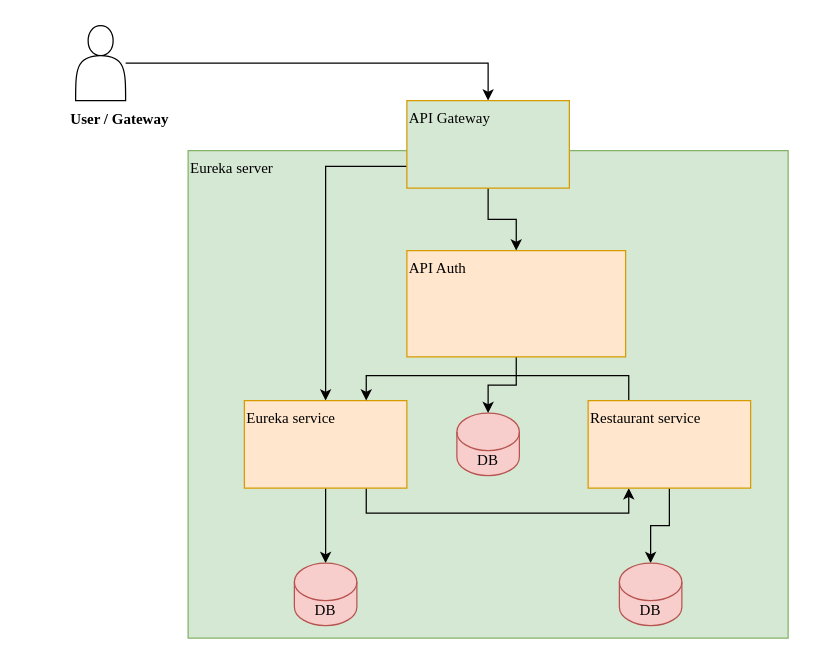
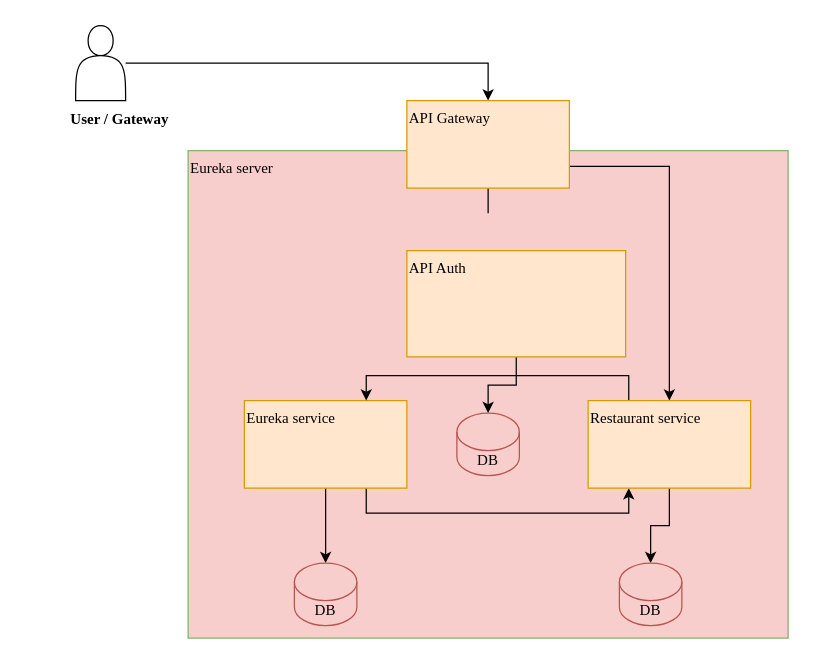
node "API Gateway": fillcolor #d5e8d4 -> #ffe6cc
edge "API Gateway" -> "API Auth": now "API Gateway" -> "Eureka server"
edge "API Gateway" -> "Restaurant service": added
edge "API Gateway" -> "Eureka service": removed
node "Eureka server": fillcolor #d5e8d4 -> #f8cecc
